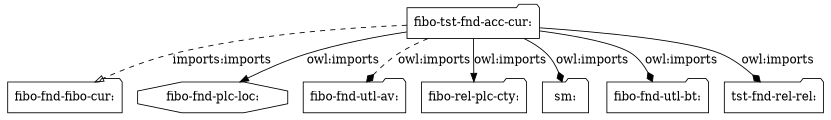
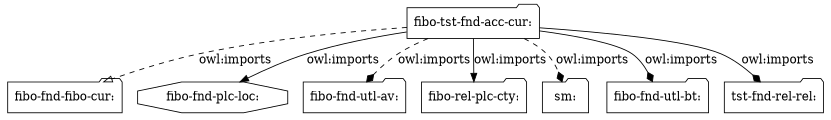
edge "fibo-tst-fnd-acc-cur:" -> "sm:": style solid -> dashed
edge "fibo-tst-fnd-acc-cur:" -> "fibo-fnd-fibo-cur:": label "imports:imports" -> "owl:imports"
